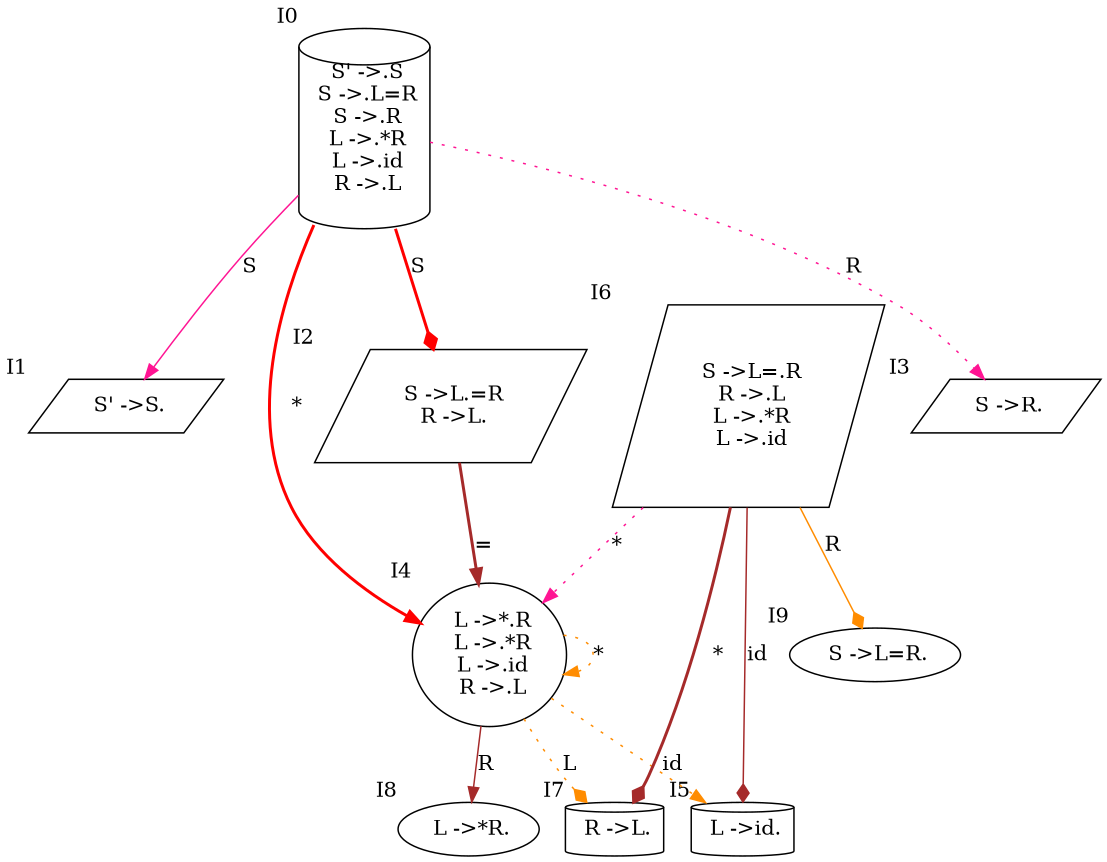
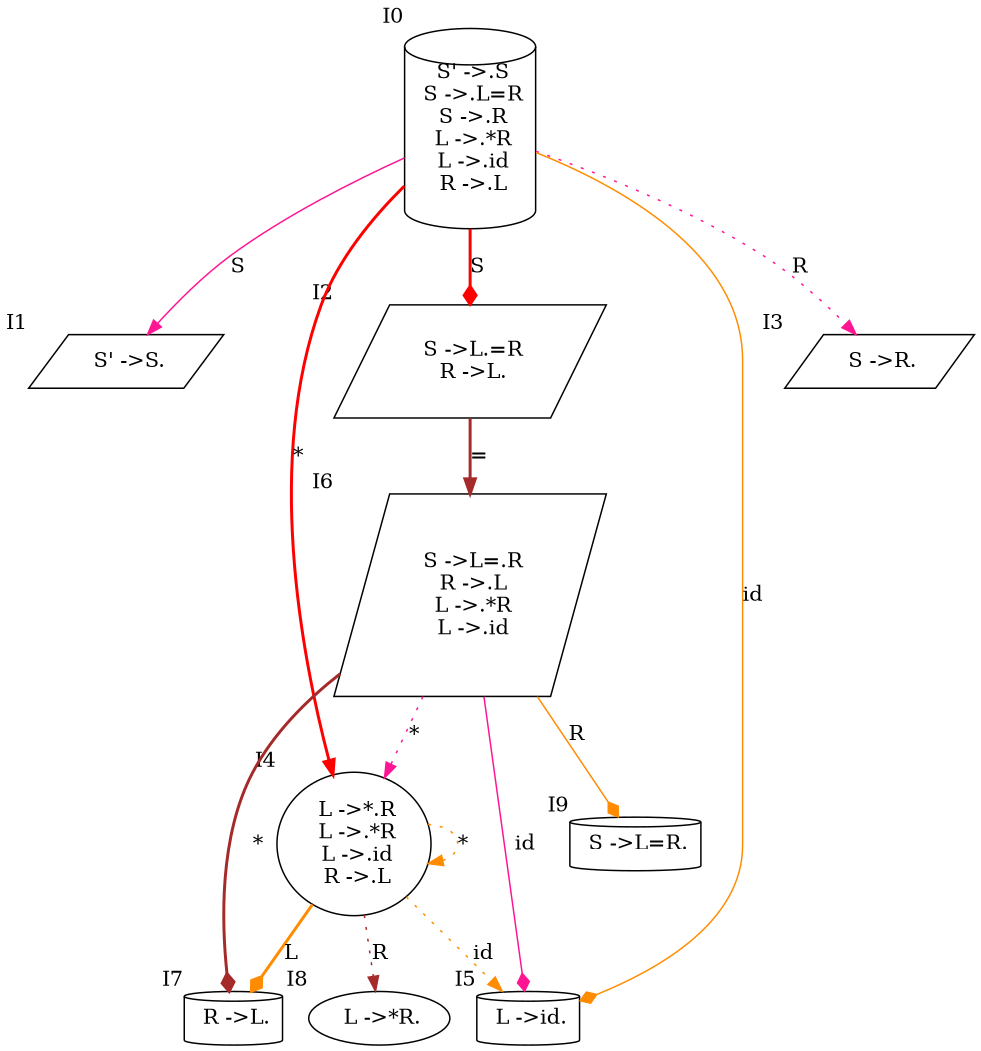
edge "S ->L.=R R ->L. I2" -> "L ->*.R L ->.*R L ->.id R ->.L I4": now "S ->L.=R R ->L. I2" -> "S ->L=.R R ->.L L ->.*R L ->.id I6"
edge "S' ->.S S ->.L=R S ->.R L ->.*R L ->.id R ->.L I0" -> "L ->id. I5": added, label "id"
edge "S ->L=.R R ->.L L ->.*R L ->.id I6" -> "L ->id. I5": color brown -> deeppink
node "S ->L=R. I9": shape ellipse -> cylinder
edge "L ->*.R L ->.*R L ->.id R ->.L I4" -> "R ->L. I7": style dotted -> bold
edge "L ->*.R L ->.*R L ->.id R ->.L I4" -> "L ->*R. I8": style solid -> dotted
